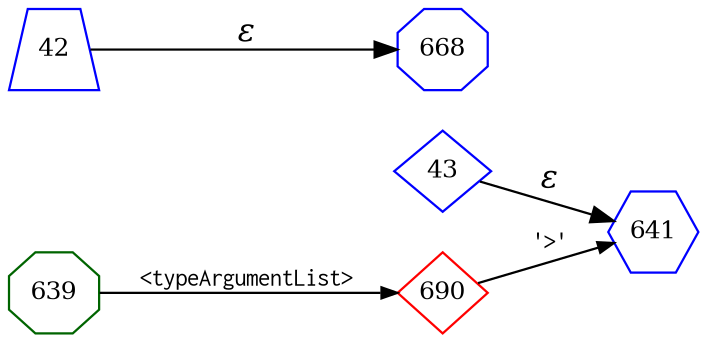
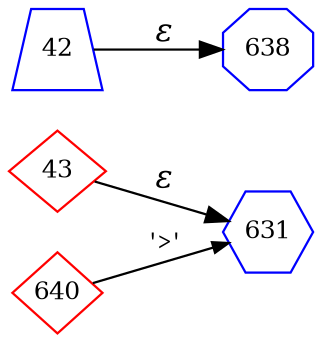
node "668": label "668" -> "638"
node "43": color blue -> red
node "641": label "641" -> "631"
node "639": removed
node "690": label "690" -> "640"
